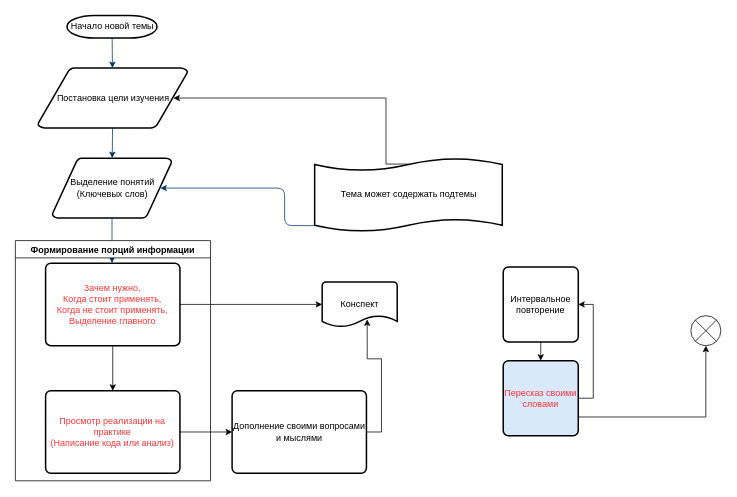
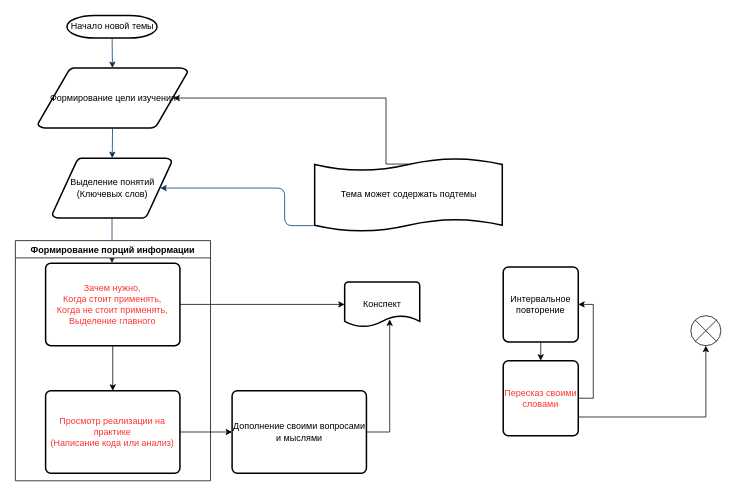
node "Постановка цели изучения": label "Постановка цели изучения" -> "Формирование цели изучения"
node "Конспект": moved (359, 304) -> (382, 304)
node "Пересказ своими словами": fillcolor #dae8fc -> #ffffff
